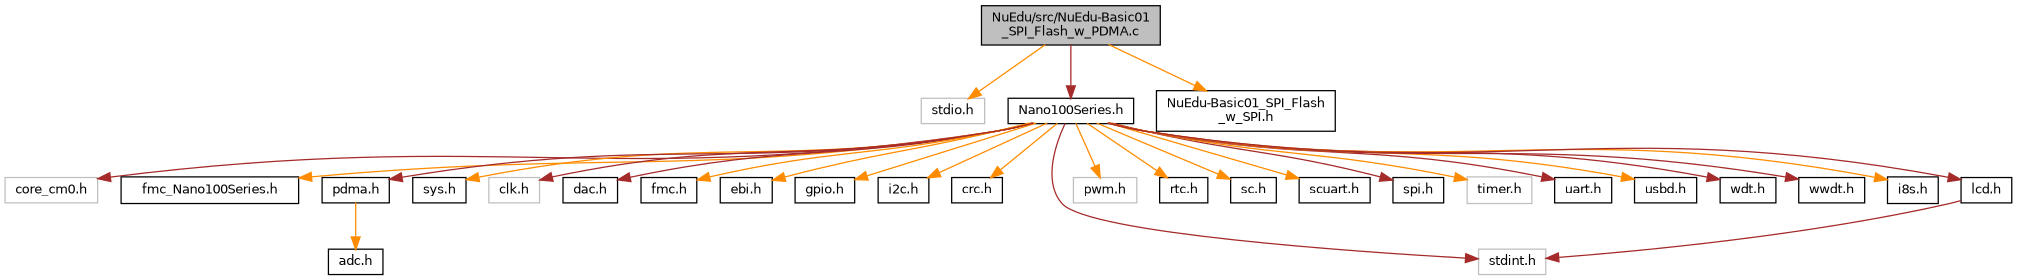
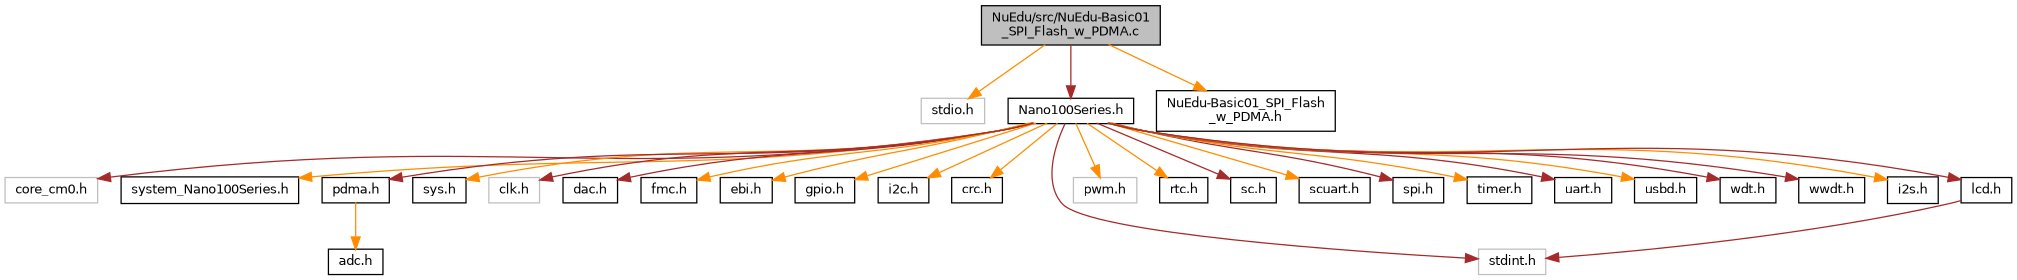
node "NuEdu-Basic01_SPI_Flash _w_SPI.h": label "NuEdu-Basic01_SPI_Flash _w_SPI.h" -> "NuEdu-Basic01_SPI_Flash _w_PDMA.h"
edge "Nano100Series.h" -> "sc.h": color darkorange -> brown
node "fmc_Nano100Series.h": label "fmc_Nano100Series.h" -> "system_Nano100Series.h"
node "timer.h": color grey75 -> black
node "i8s.h": label "i8s.h" -> "i2s.h"
